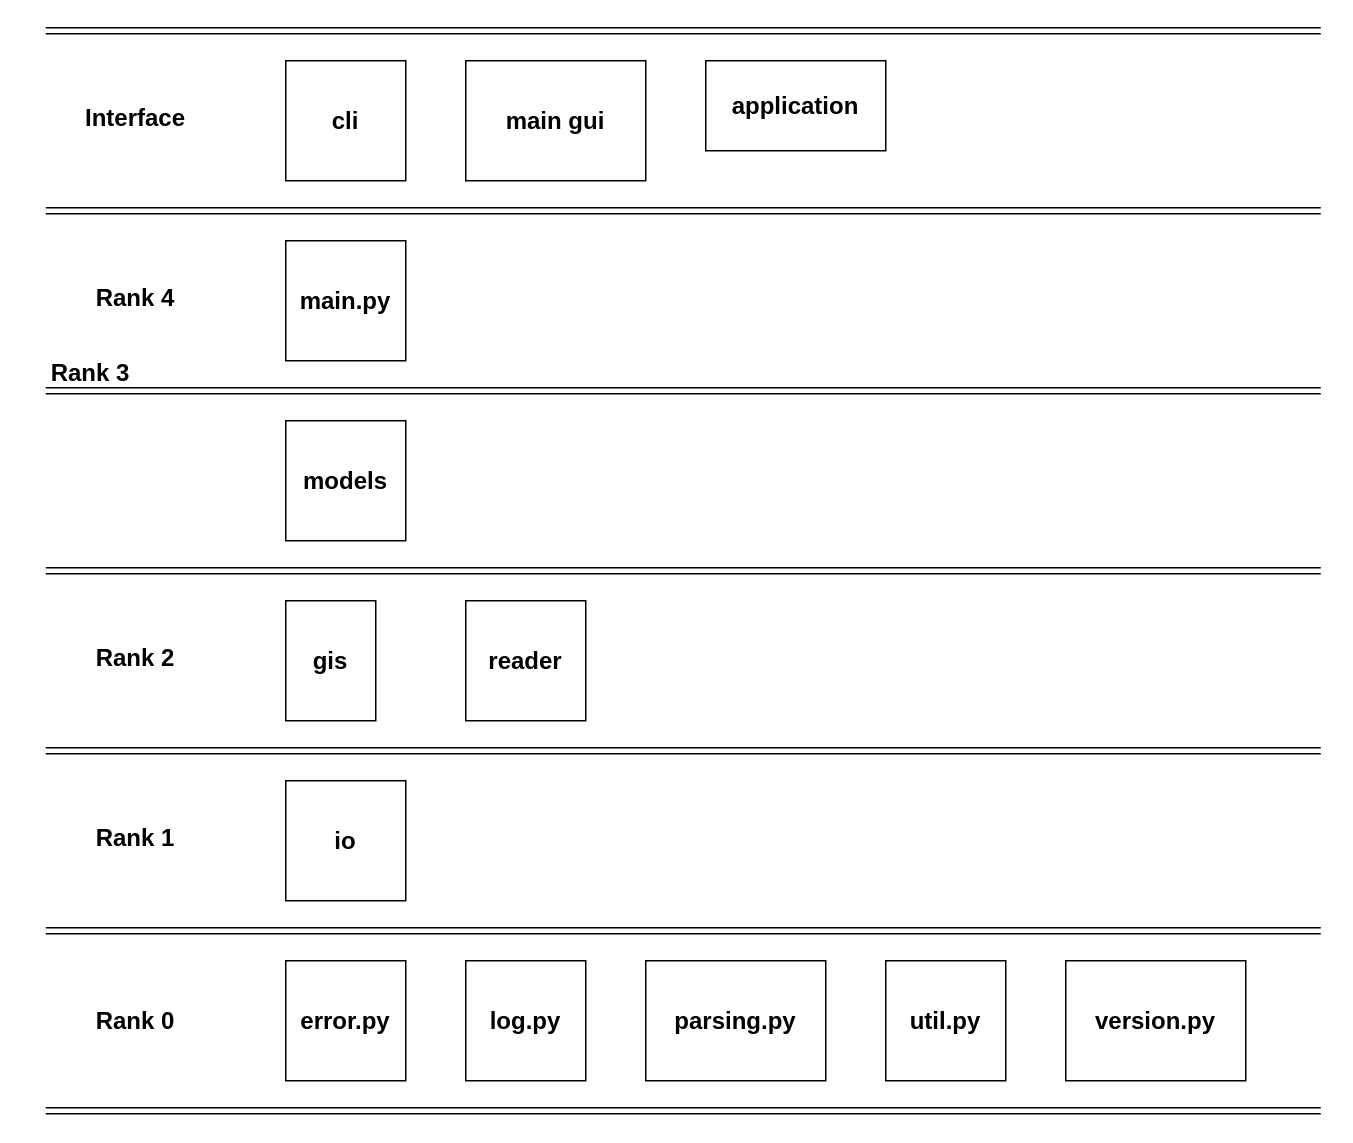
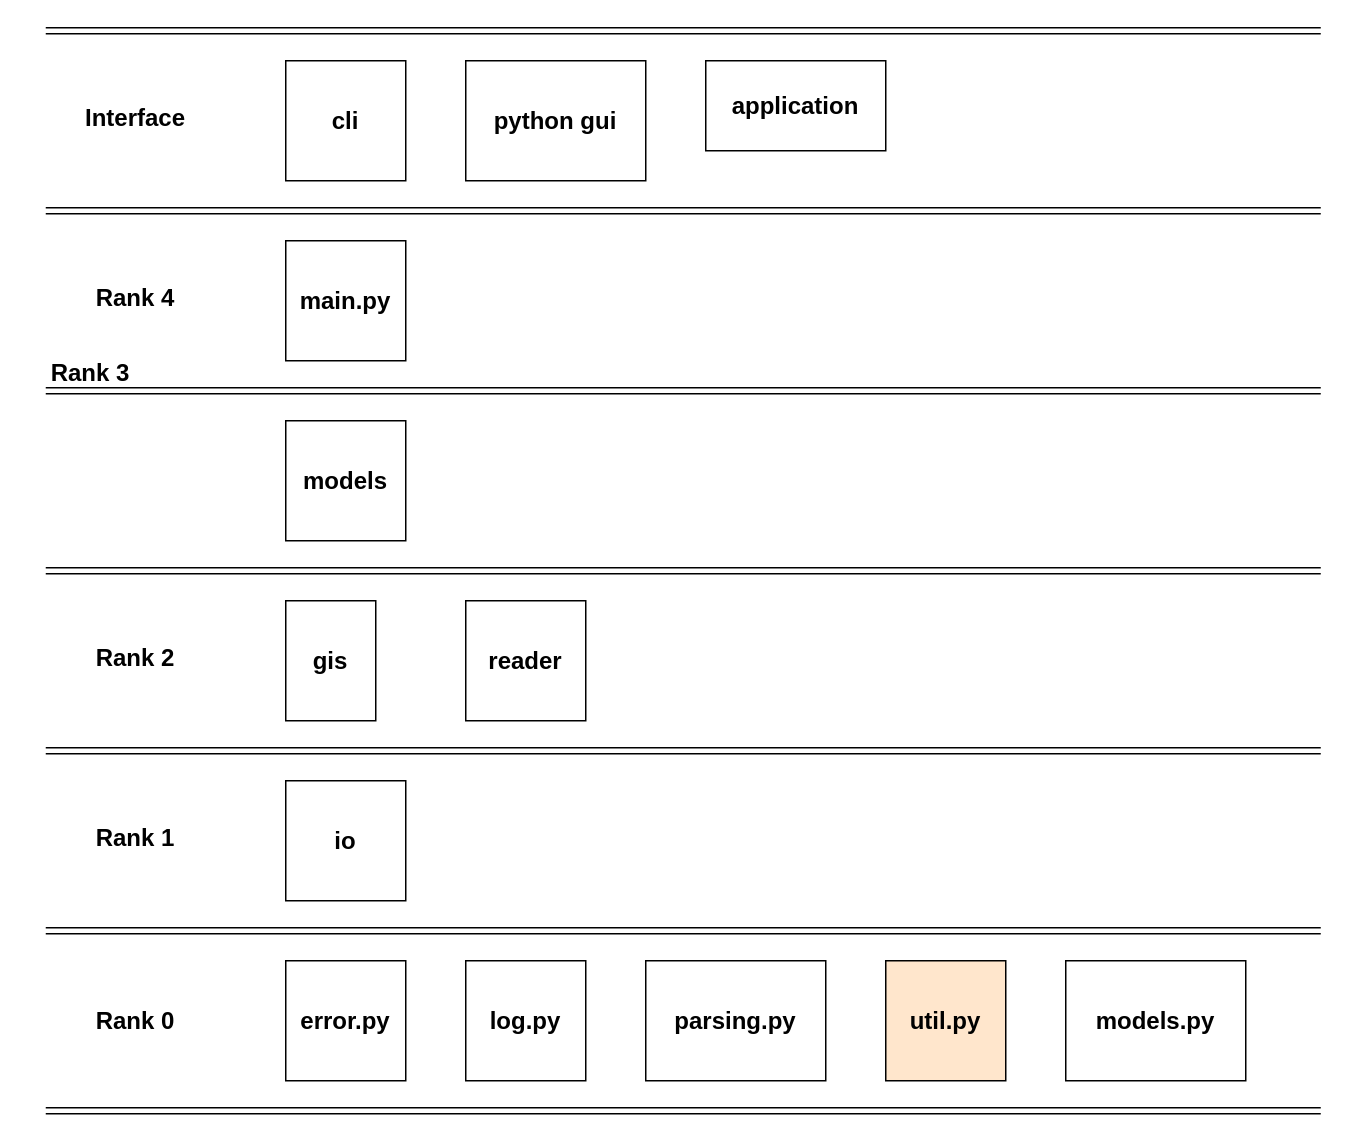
node "main gui": label "main gui" -> "python gui"
node "util.py": fillcolor #ffffff -> #ffe6cc
node "version.py": label "version.py" -> "models.py"
